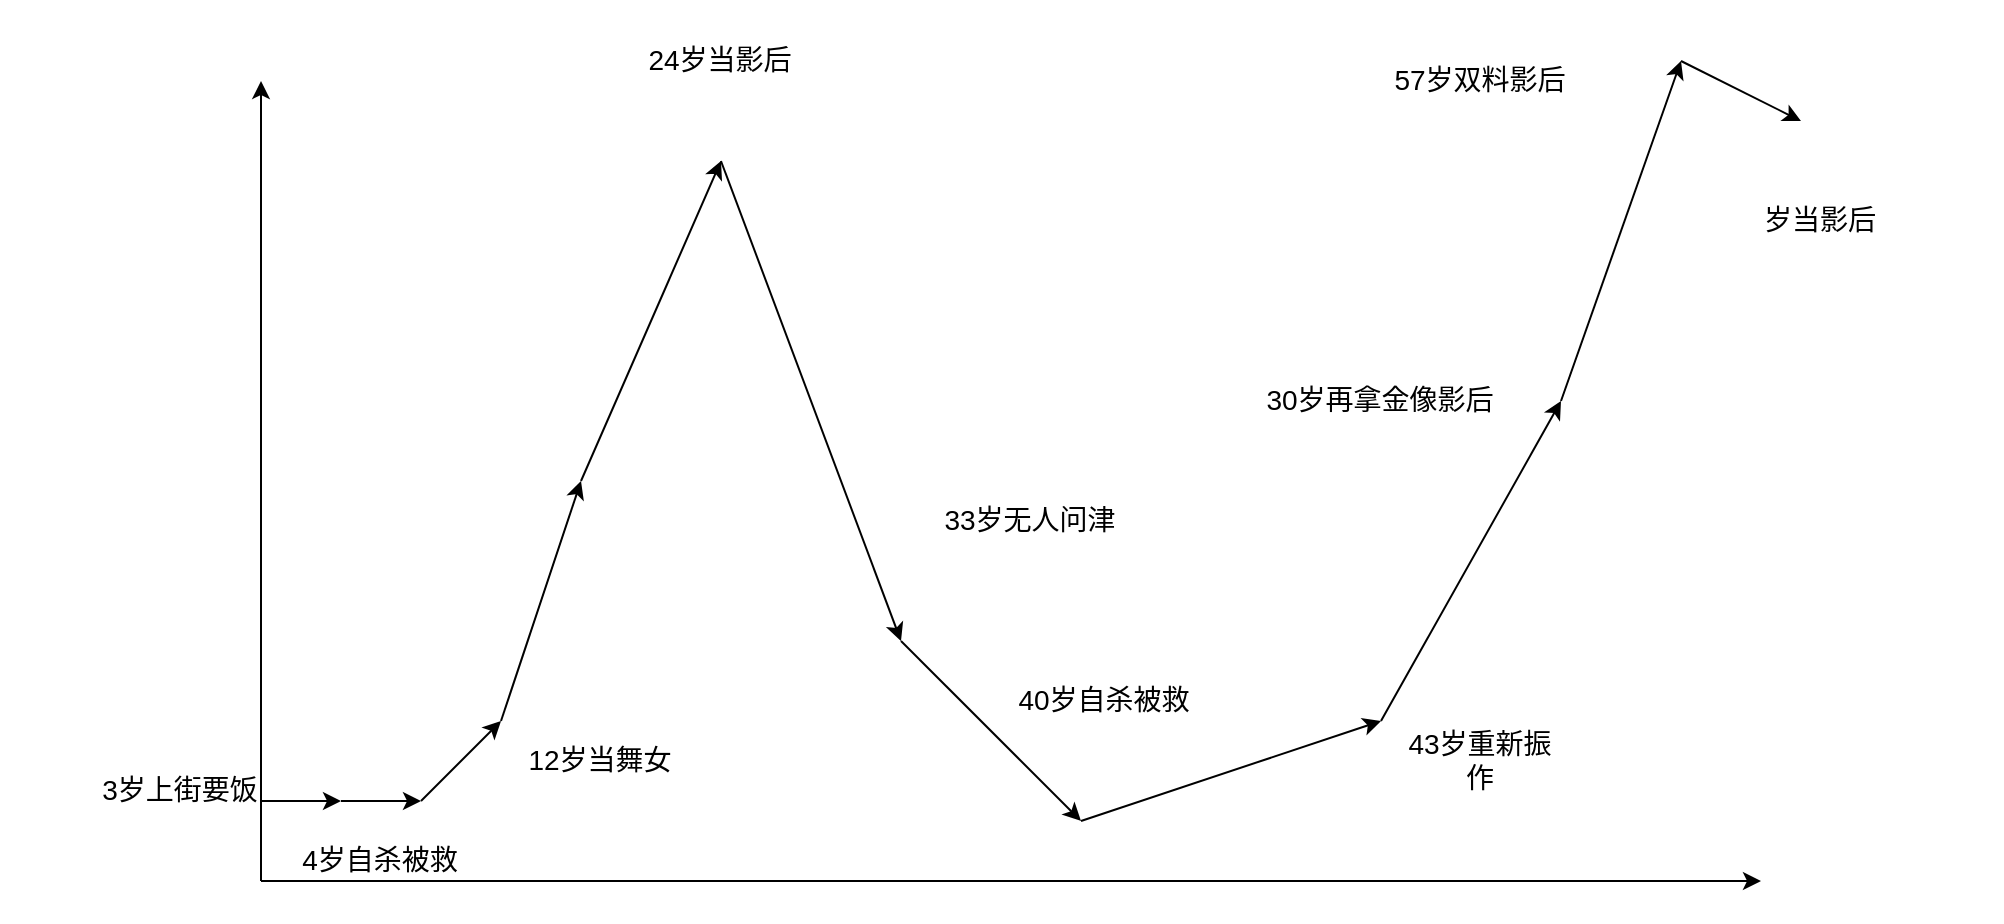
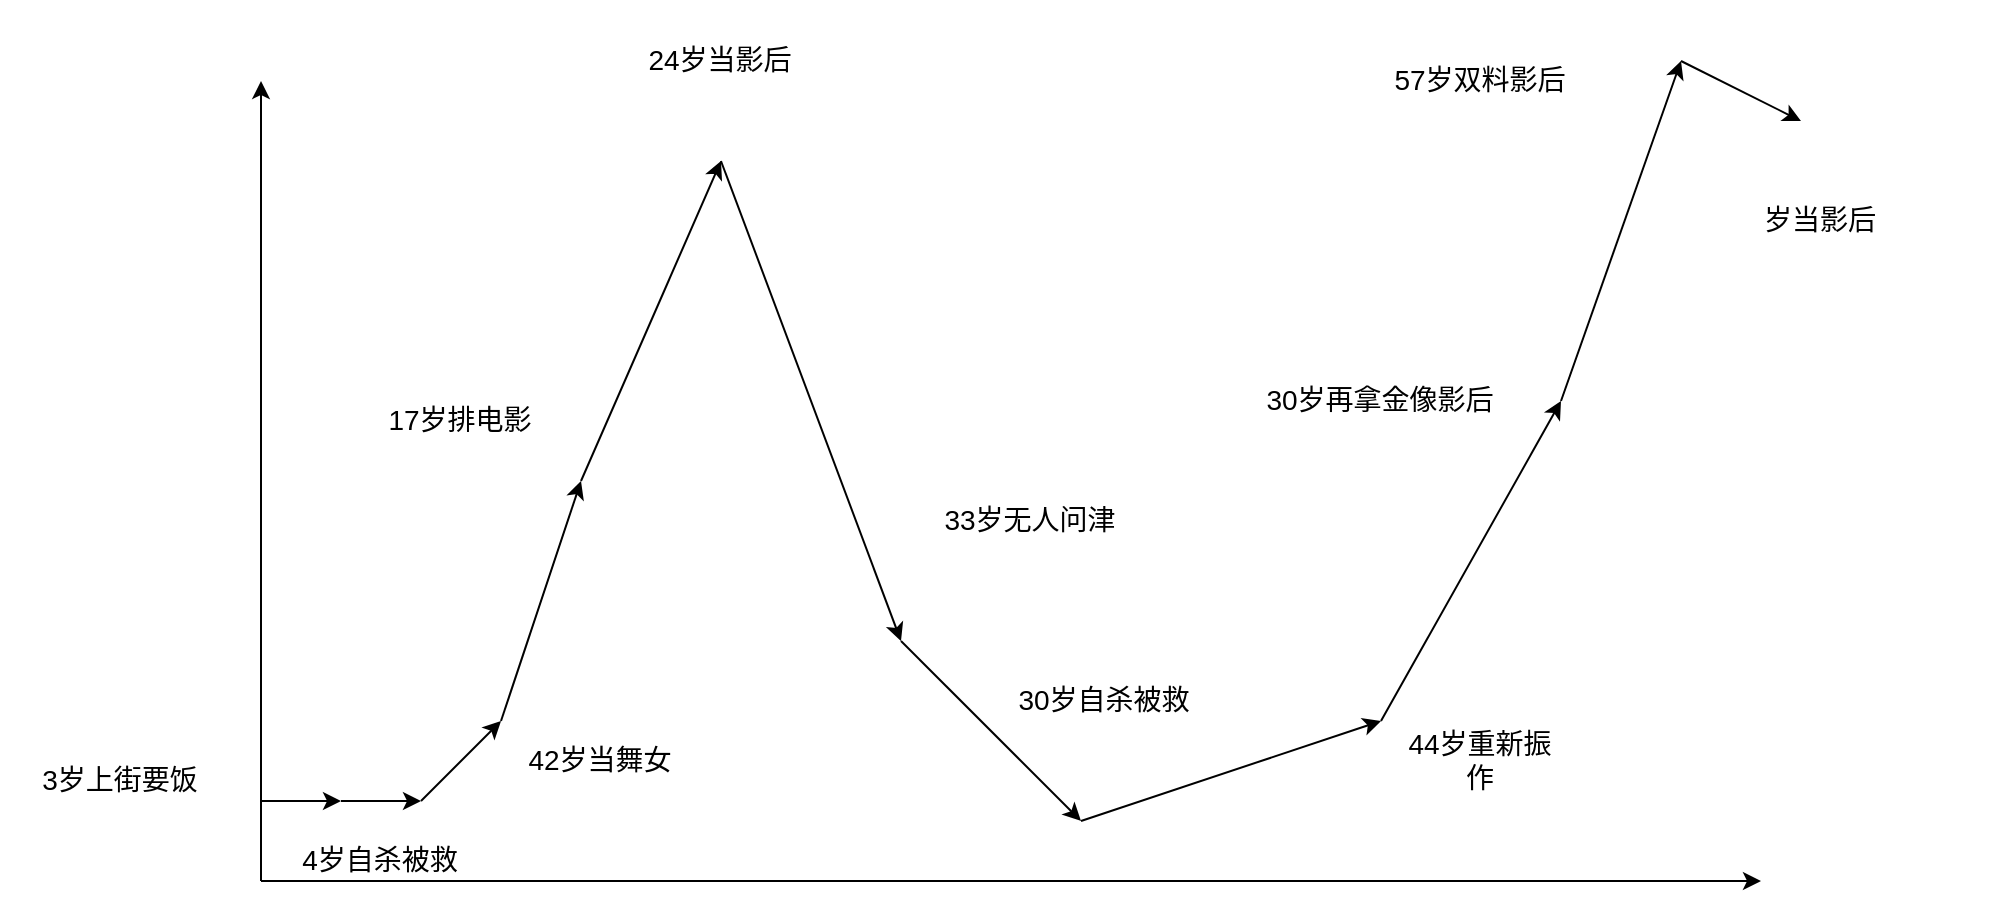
node "17岁排电影": added
node "40岁自杀被救": label "40岁自杀被救" -> "30岁自杀被救"
node "12岁当舞女": label "12岁当舞女" -> "42岁当舞女"
node "43岁重新振作": label "43岁重新振作" -> "44岁重新振作"
node "3岁上街要饭": moved (181, 791) -> (121, 781)
